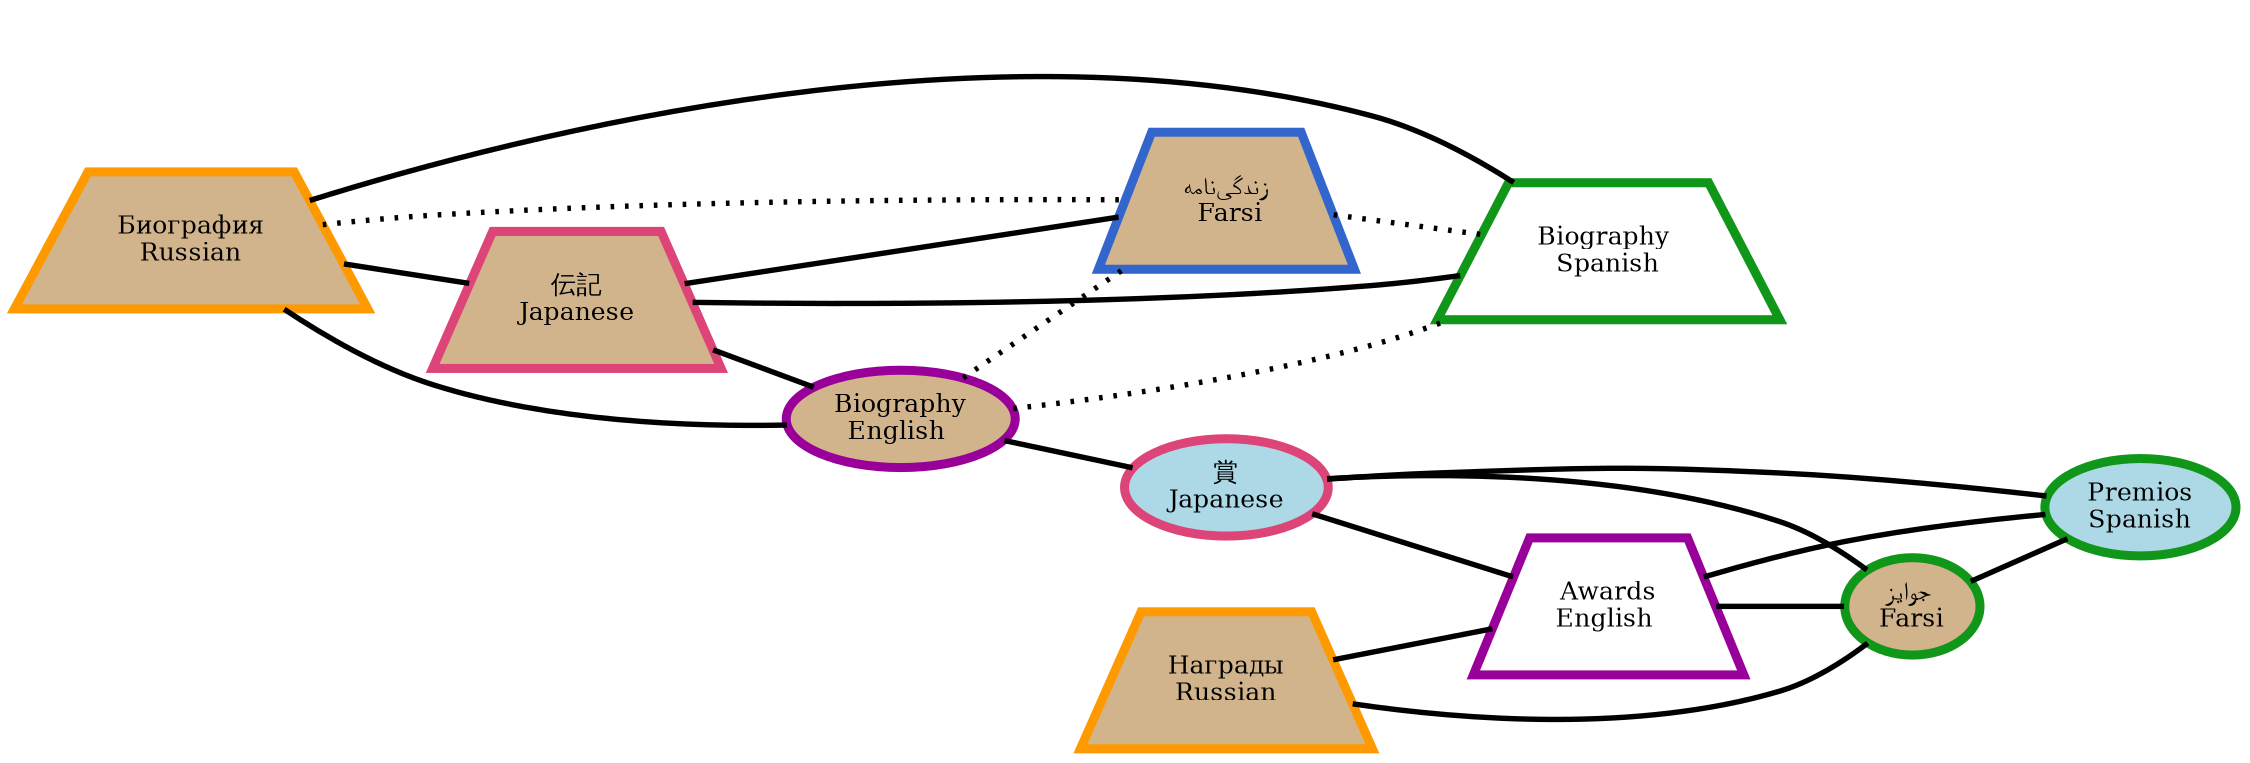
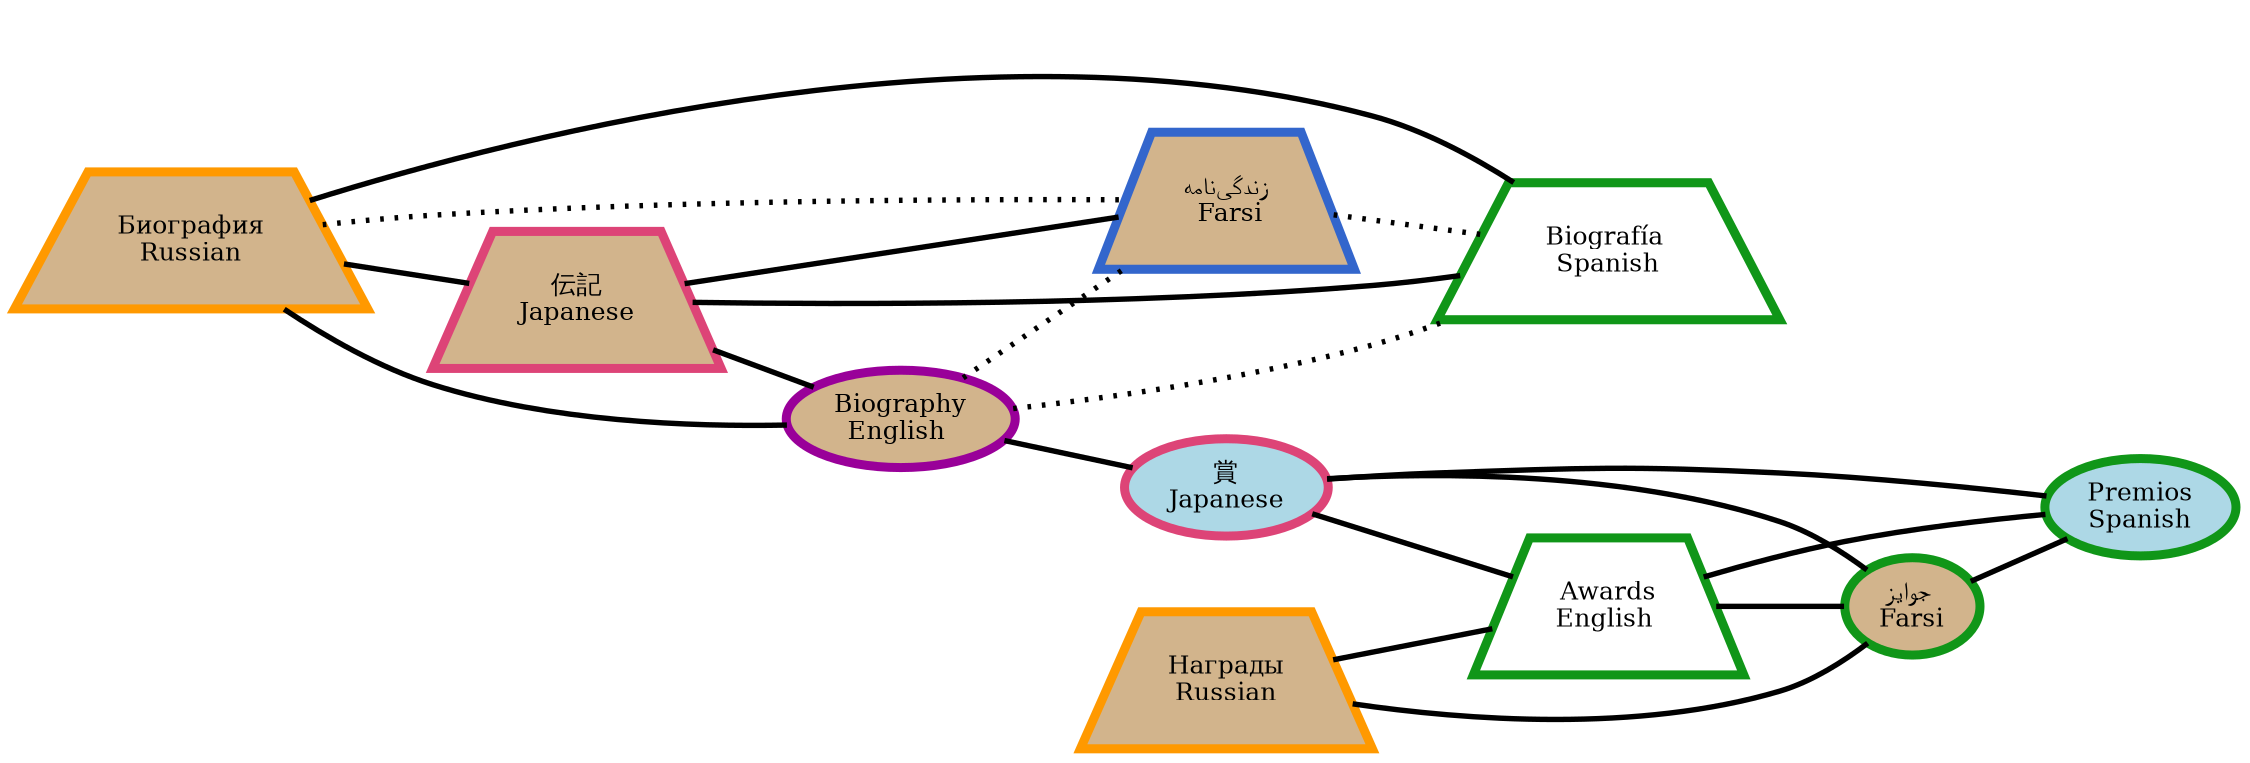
node "Biography Spanish": label "Biography Spanish" -> "Biografía Spanish"
node "Awards English": color #990099 -> #109618
